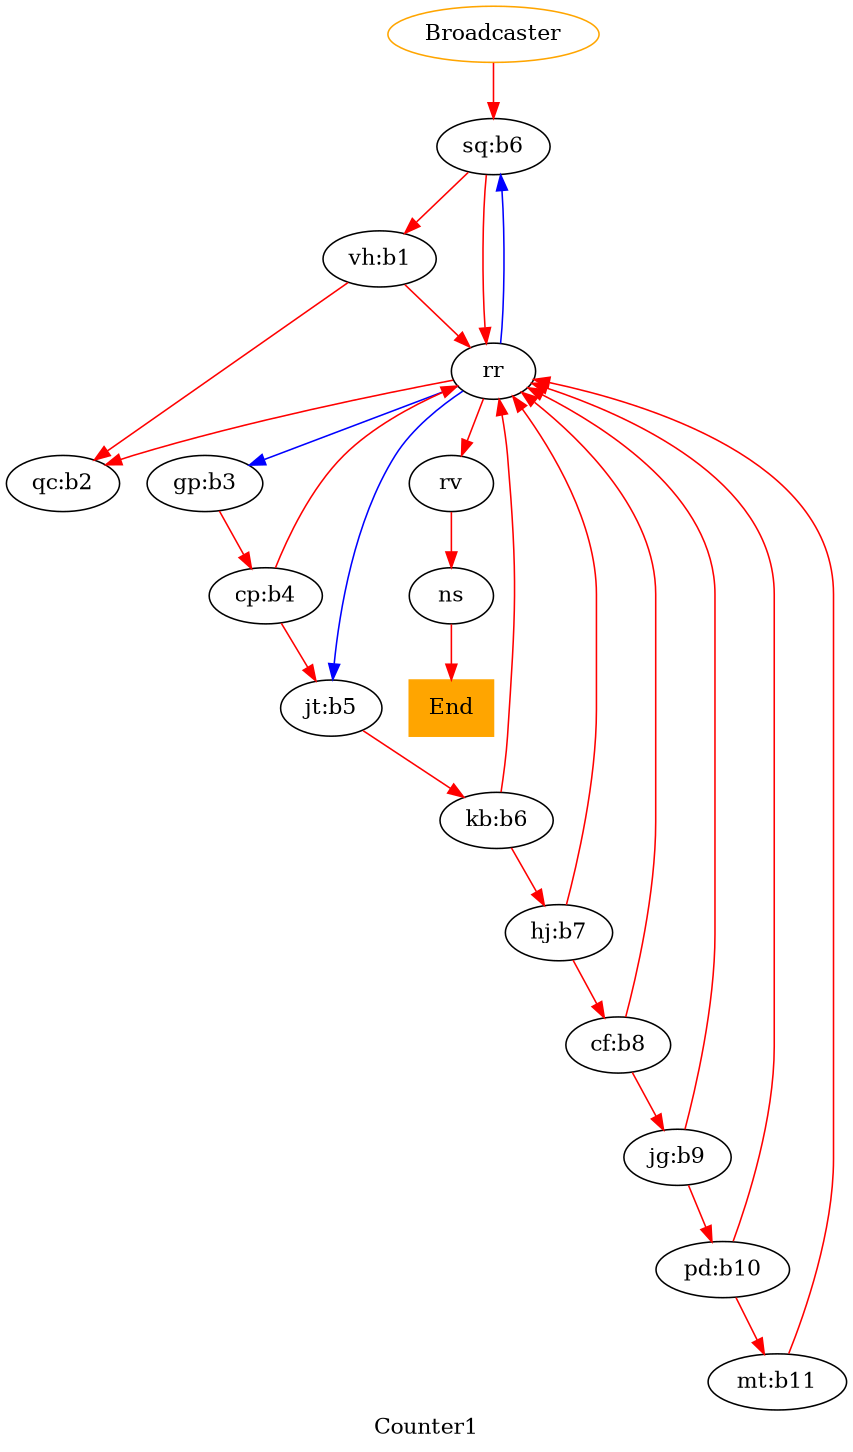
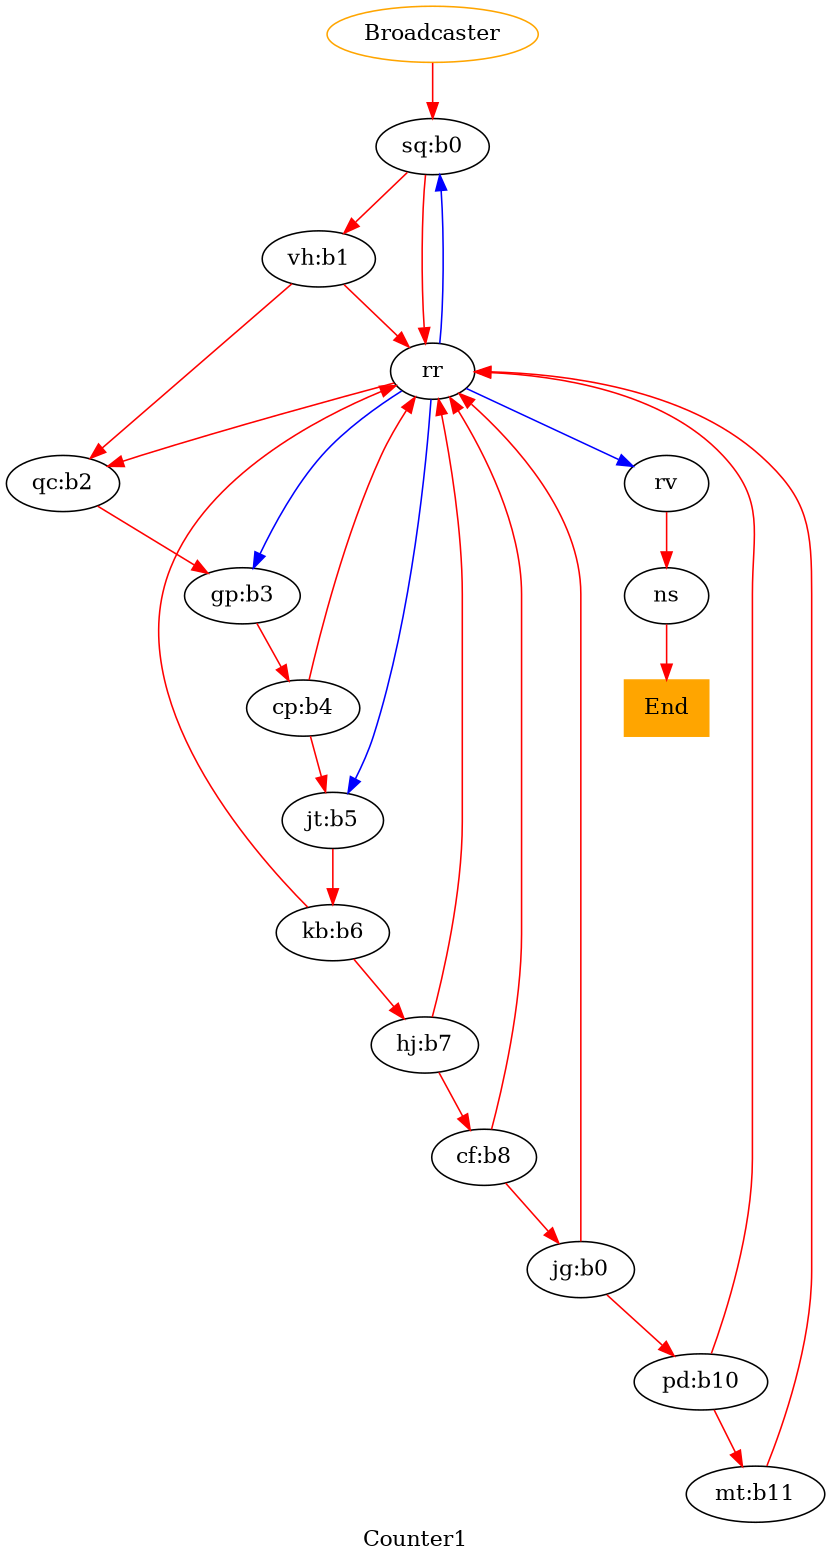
node "sq:b6": label "sq:b6" -> "sq:b0"
edge "rr" -> "rv": color red -> blue
edge "qc:b2" -> "gp:b3": added
node "jg:b9": label "jg:b9" -> "jg:b0"
